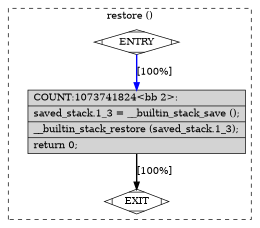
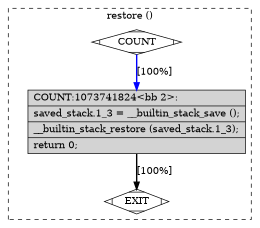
node "ENTRY": label "ENTRY" -> "COUNT"
